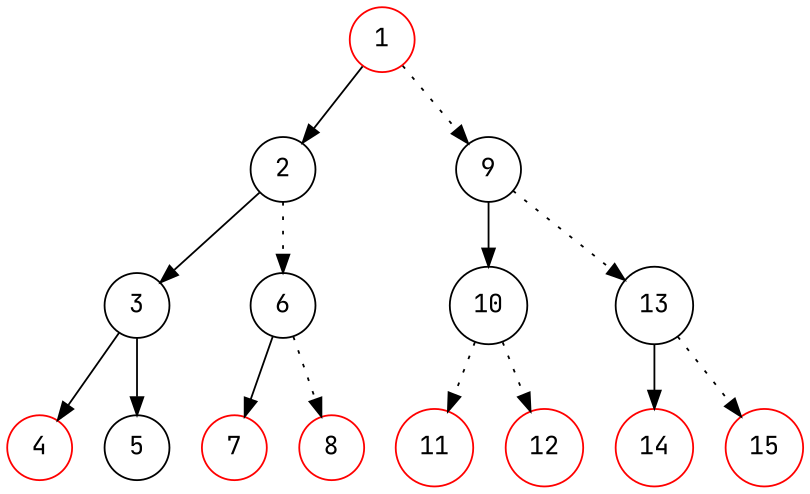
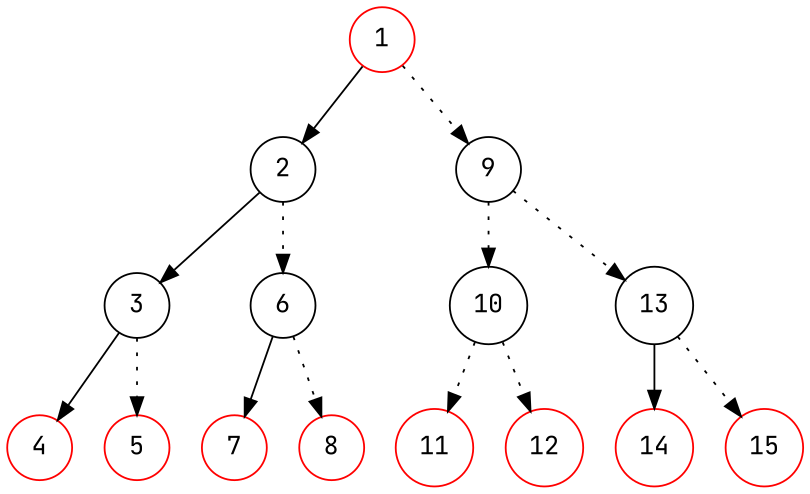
edge "9" -> "10": style solid -> dotted
edge "3" -> "5": style solid -> dotted
node "5": color black -> red
